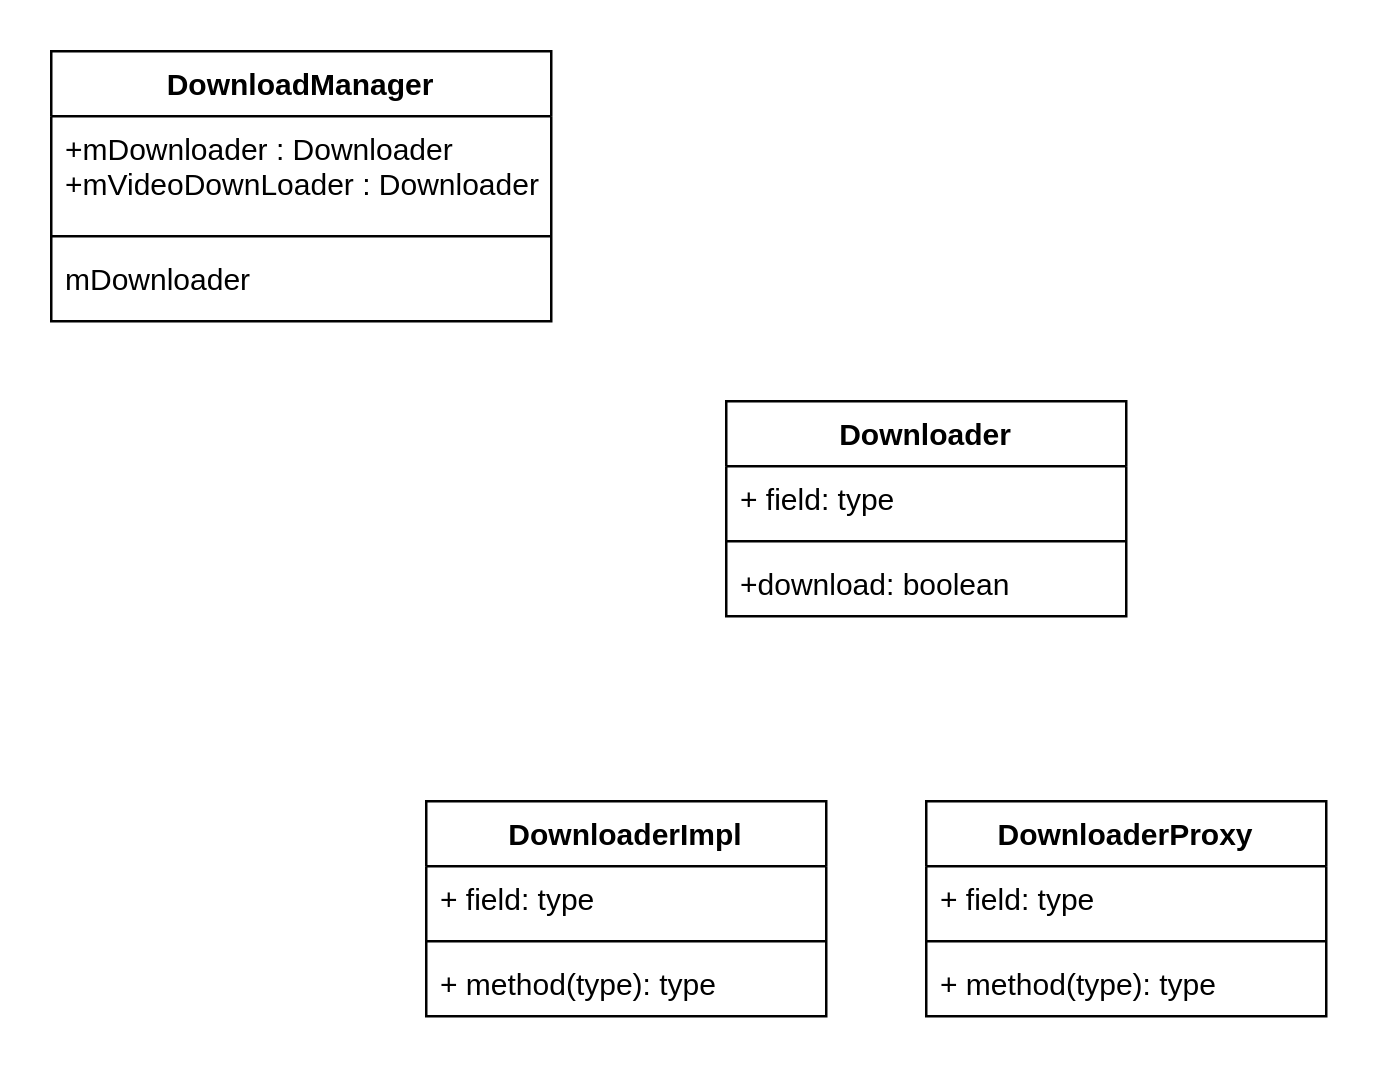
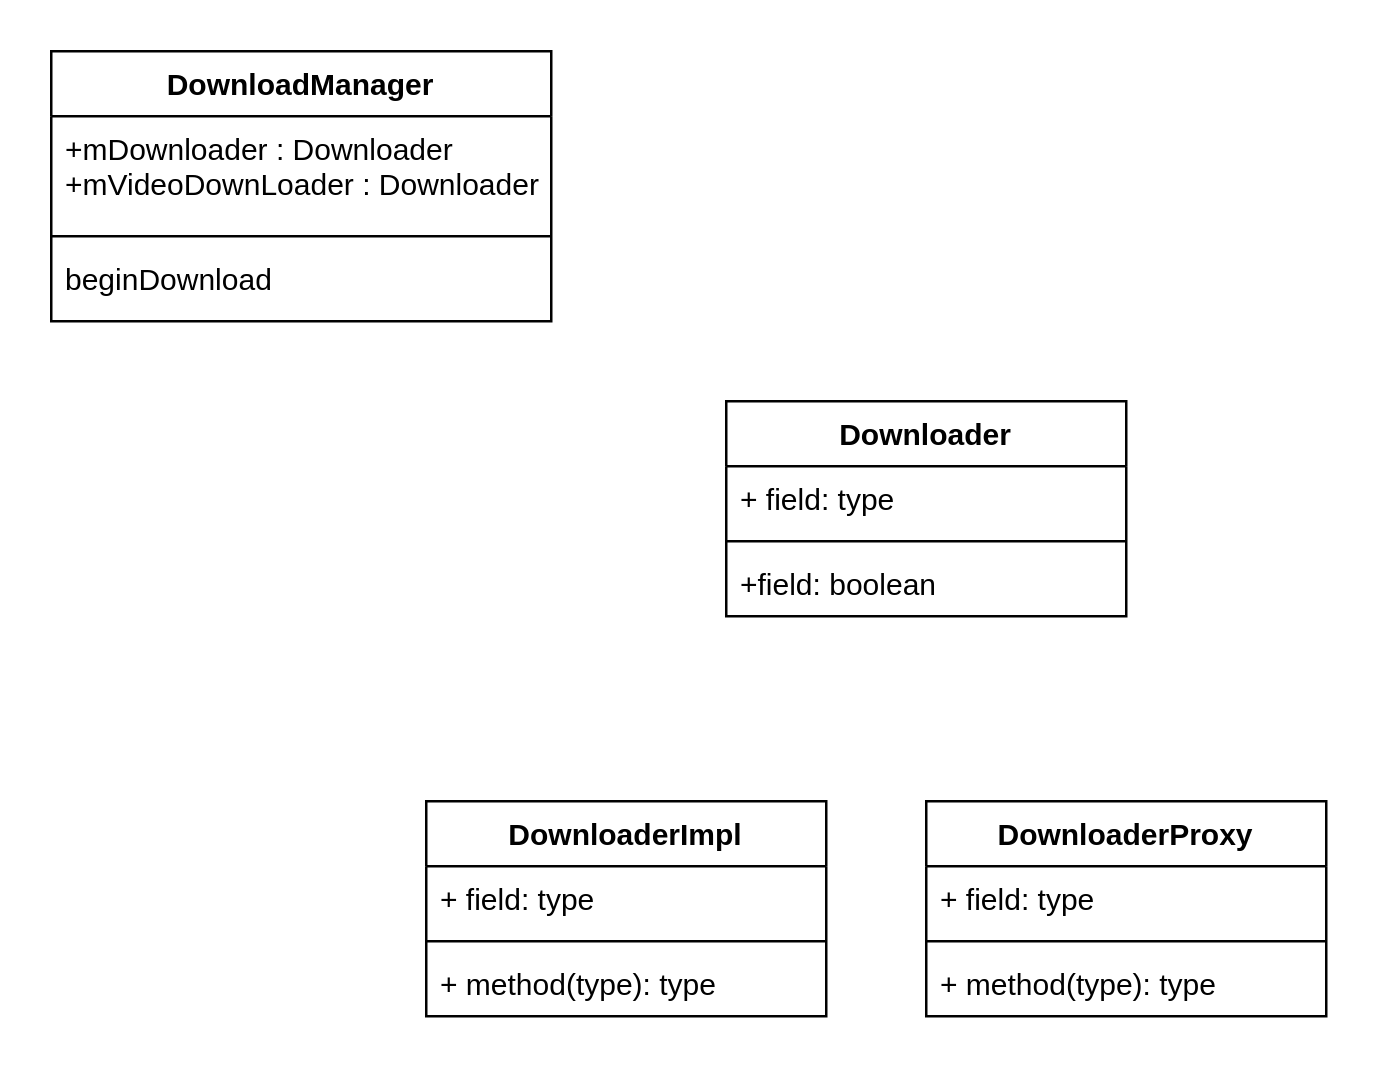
node "mDownloader": label "mDownloader" -> "beginDownload"
node "+download: boolean": label "+download: boolean" -> "+field: boolean"
